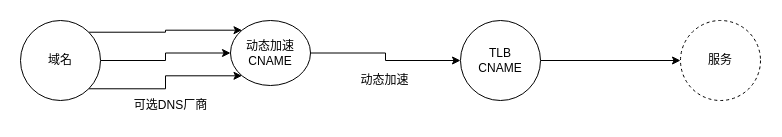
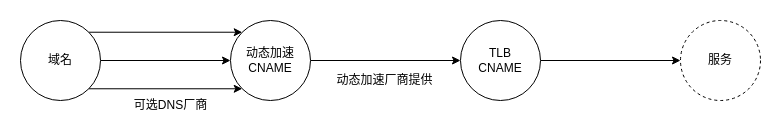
node "动态加速 CNAME": size 80x65 -> 80x80
node "动态加速": label "动态加速" -> "动态加速厂商提供"
